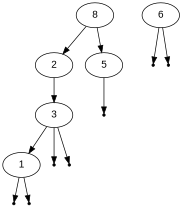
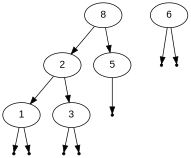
edge "3" -> "1": now "2" -> "1"
